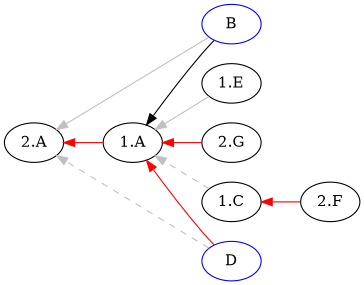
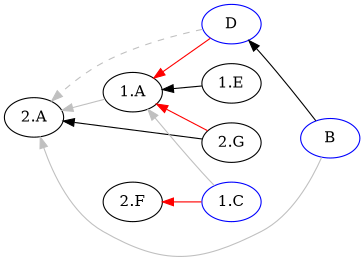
edge "B" -> "1.A": now "B" -> "D"
edge "1.E" -> "1.A": color grey -> black
edge "2.G" -> "2.A": added
edge "1.A" -> "2.A": color red -> grey
edge "1.C" -> "1.A": style dashed -> filled
node "1.C": color black -> blue
edge "2.F" -> "1.C": reversed
